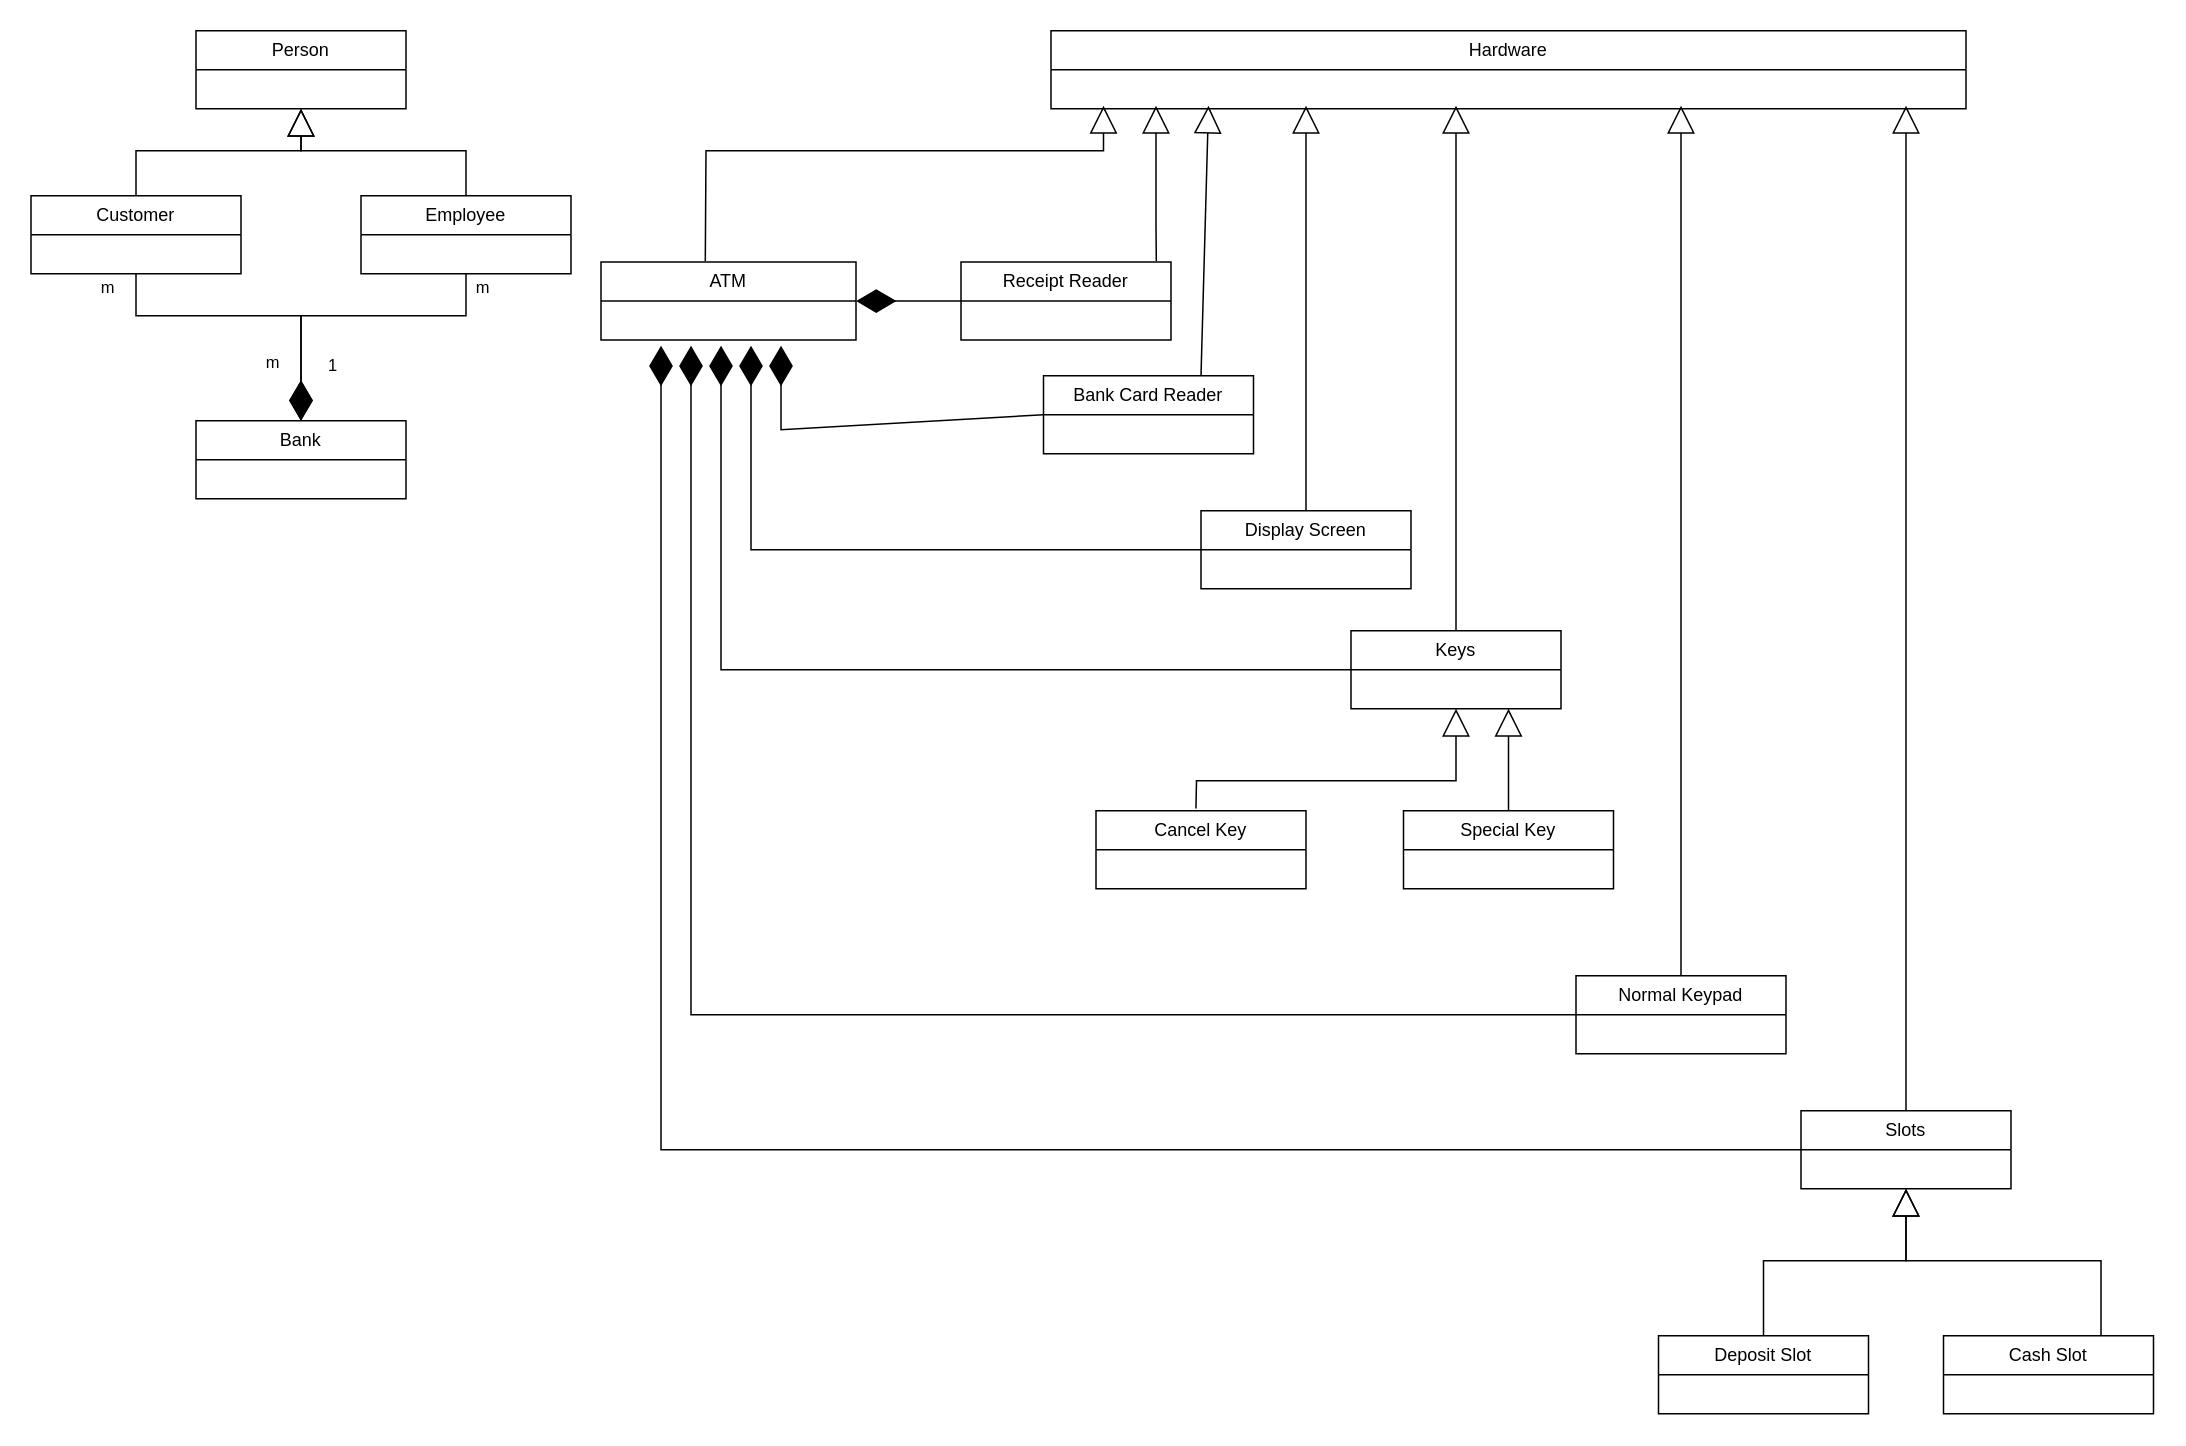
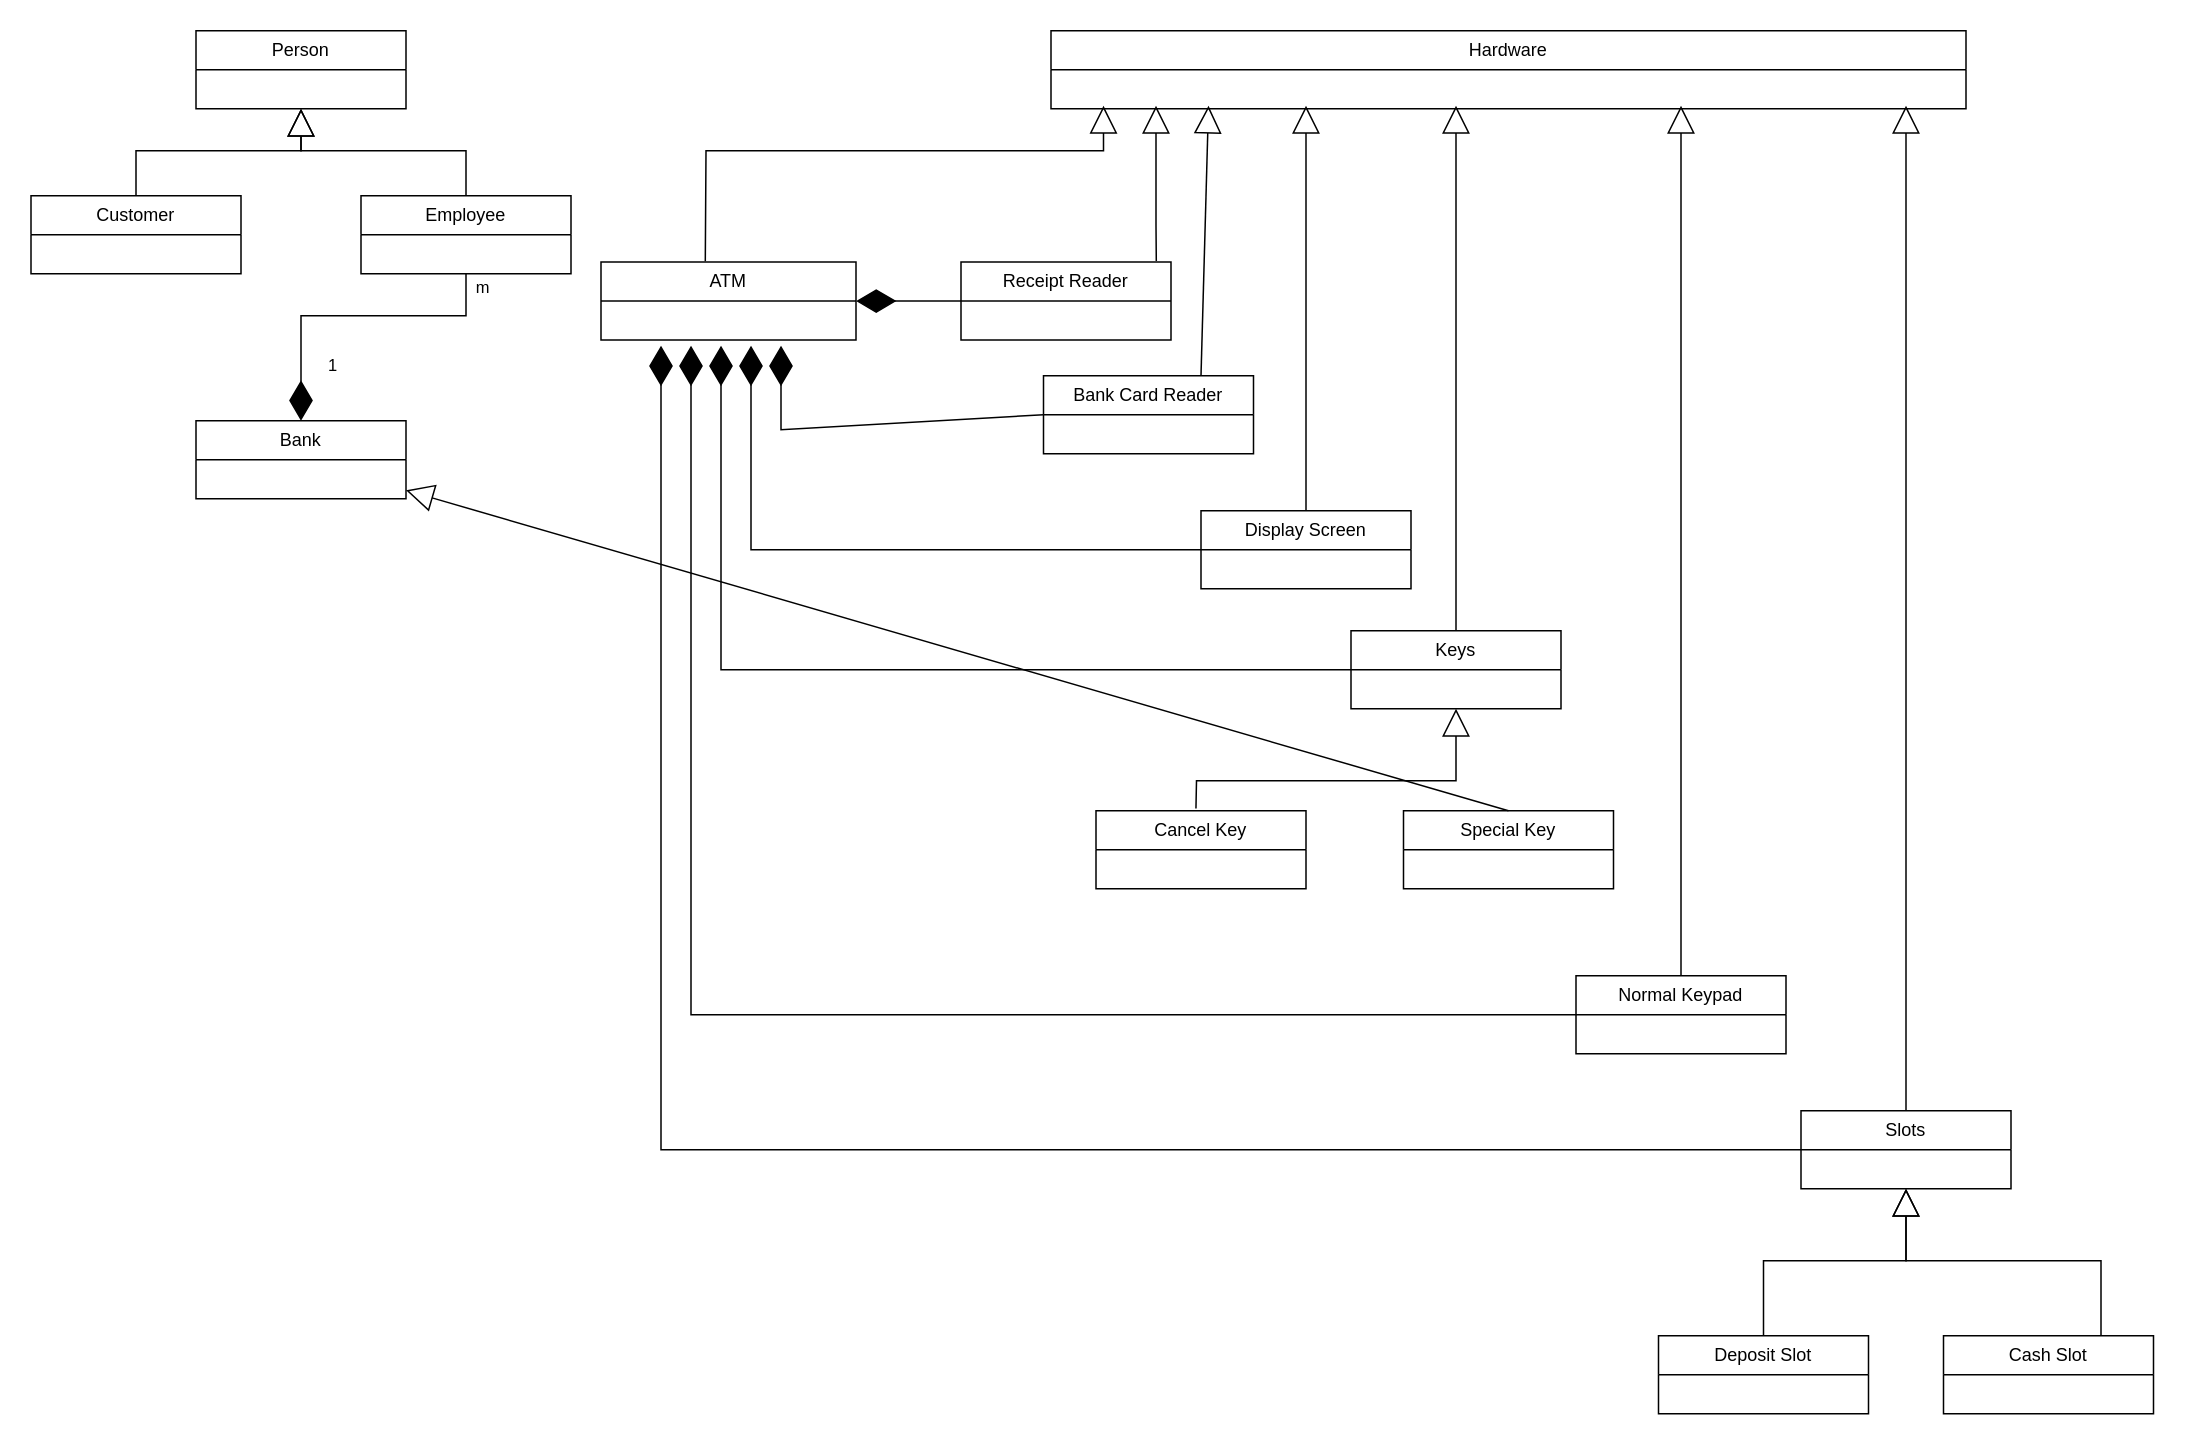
edge "Customer" -> "Bank": removed, labels "m", "m"
edge "Special Key" -> "Keys": now "Special Key" -> "Bank"
